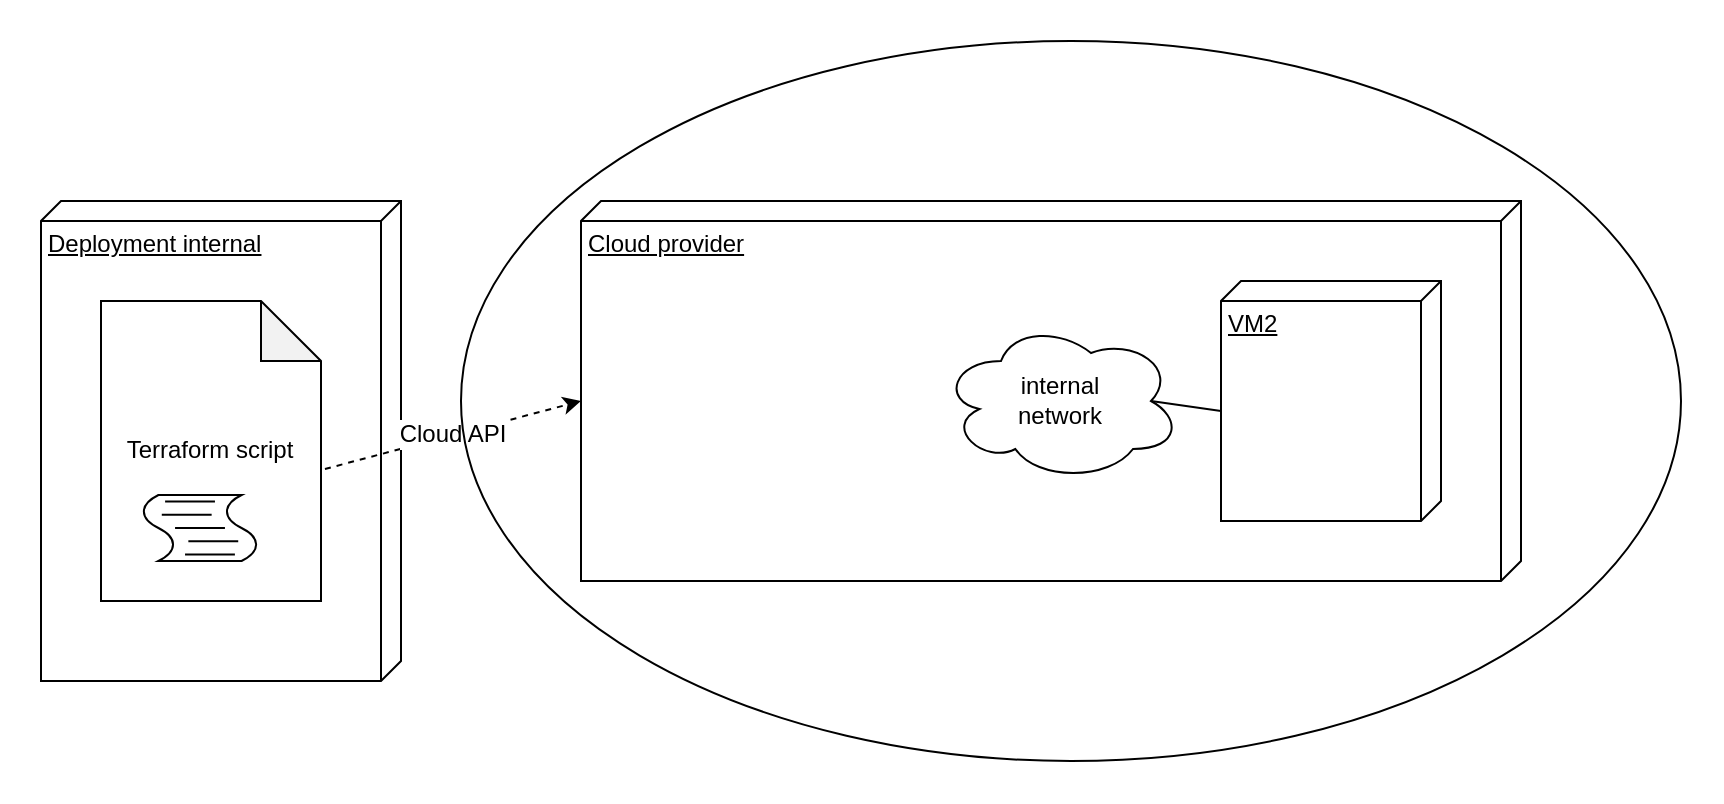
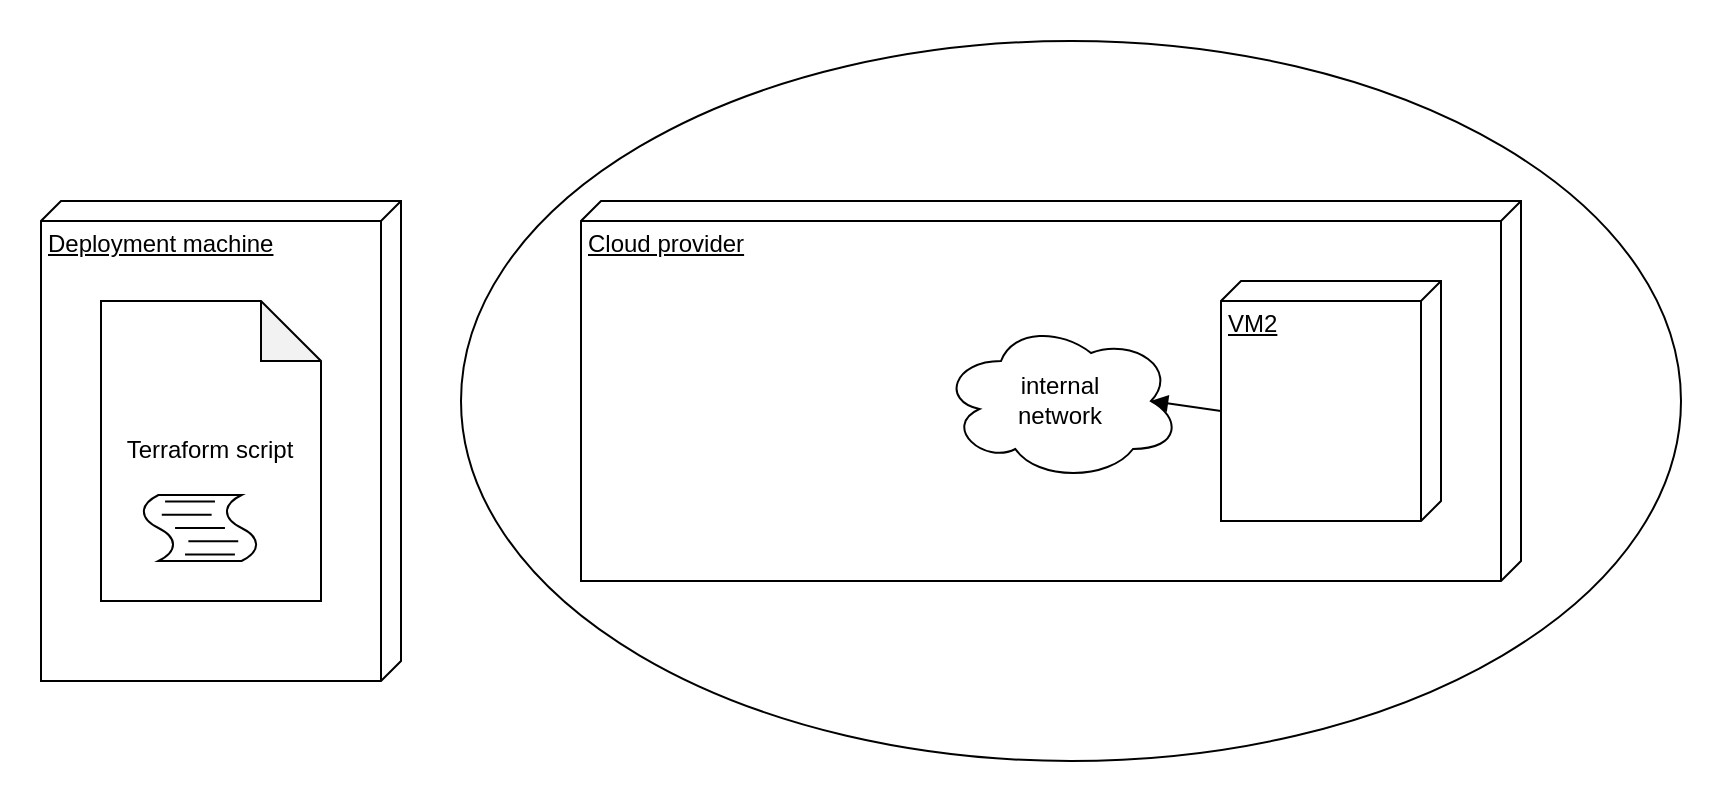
node "Deployment internal": label "Deployment internal" -> "Deployment machine"
edge "internal network" -- "VM2": arrowhead none -> block
edge "Terraform script" -> "Cloud provider": removed, label "Cloud API"
